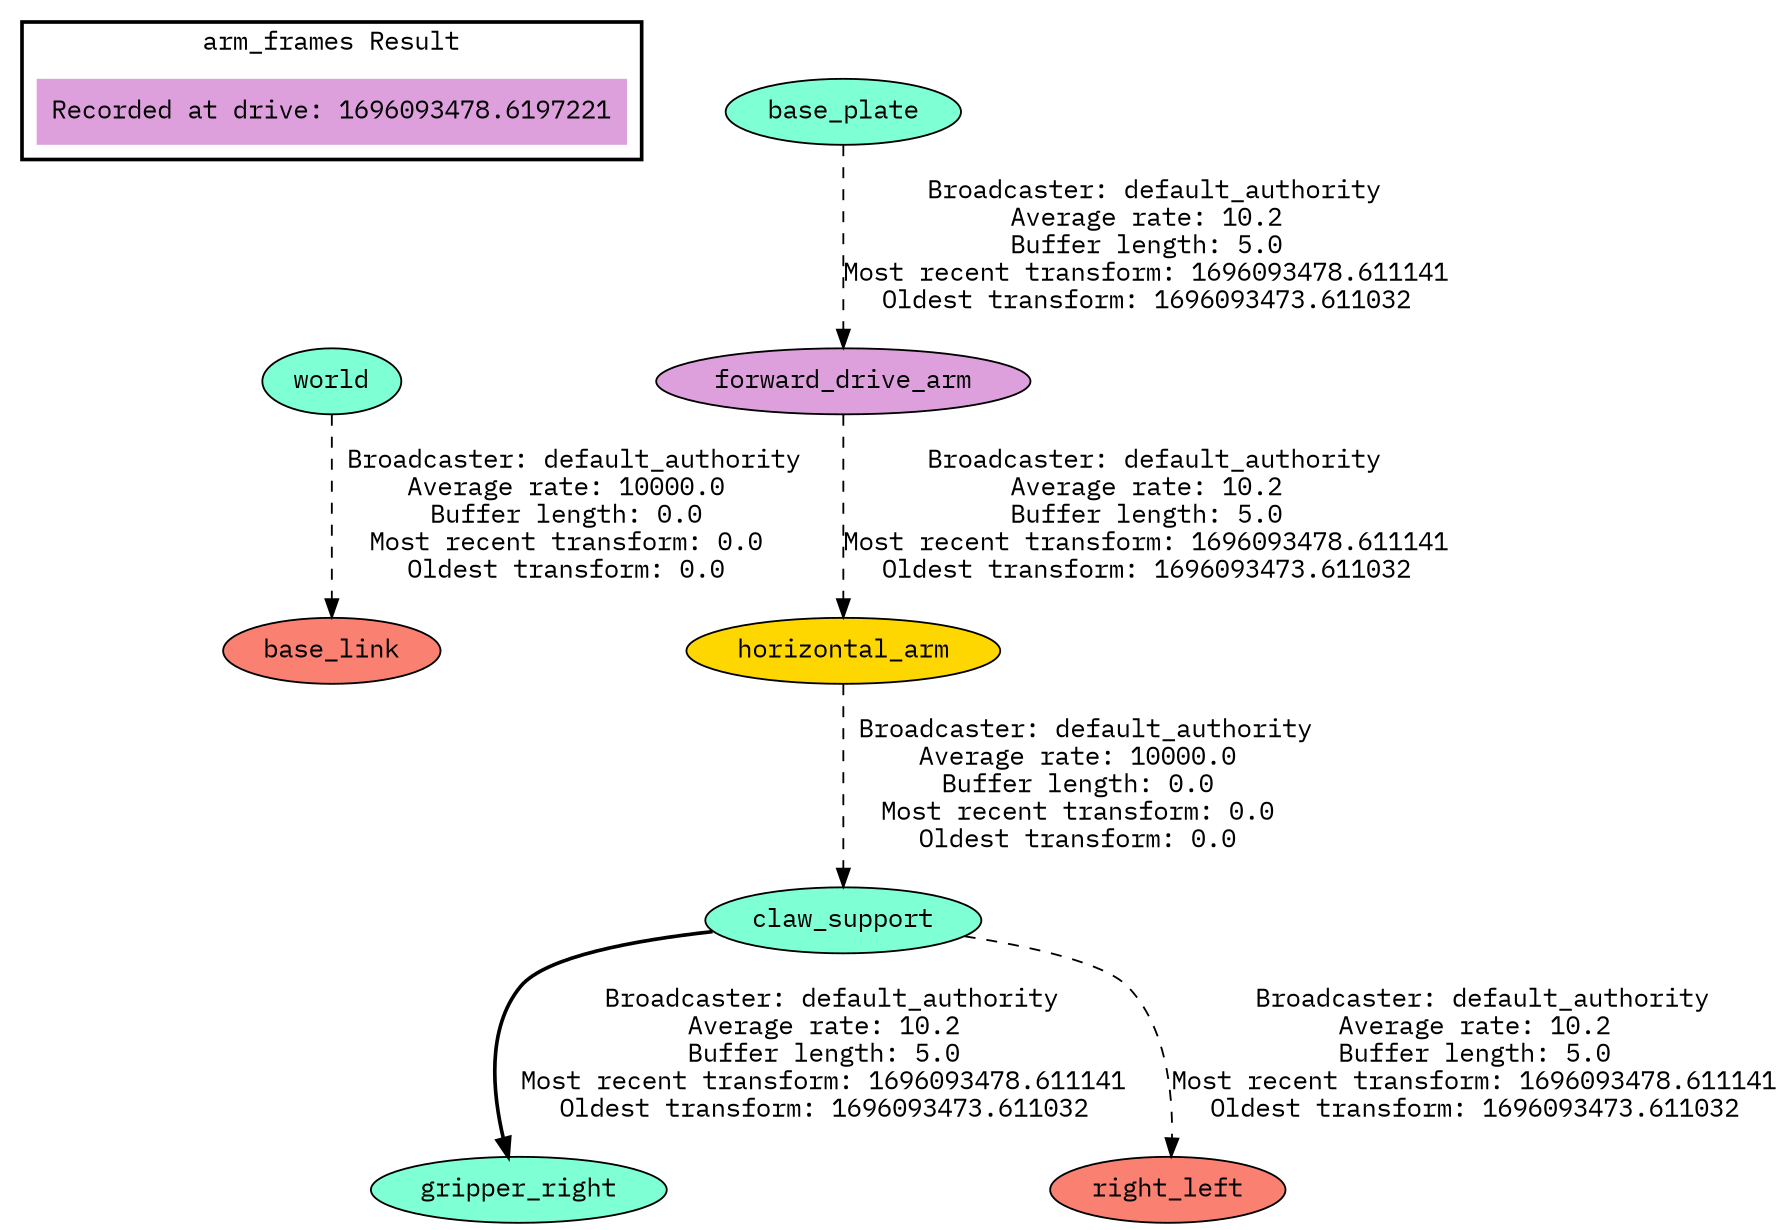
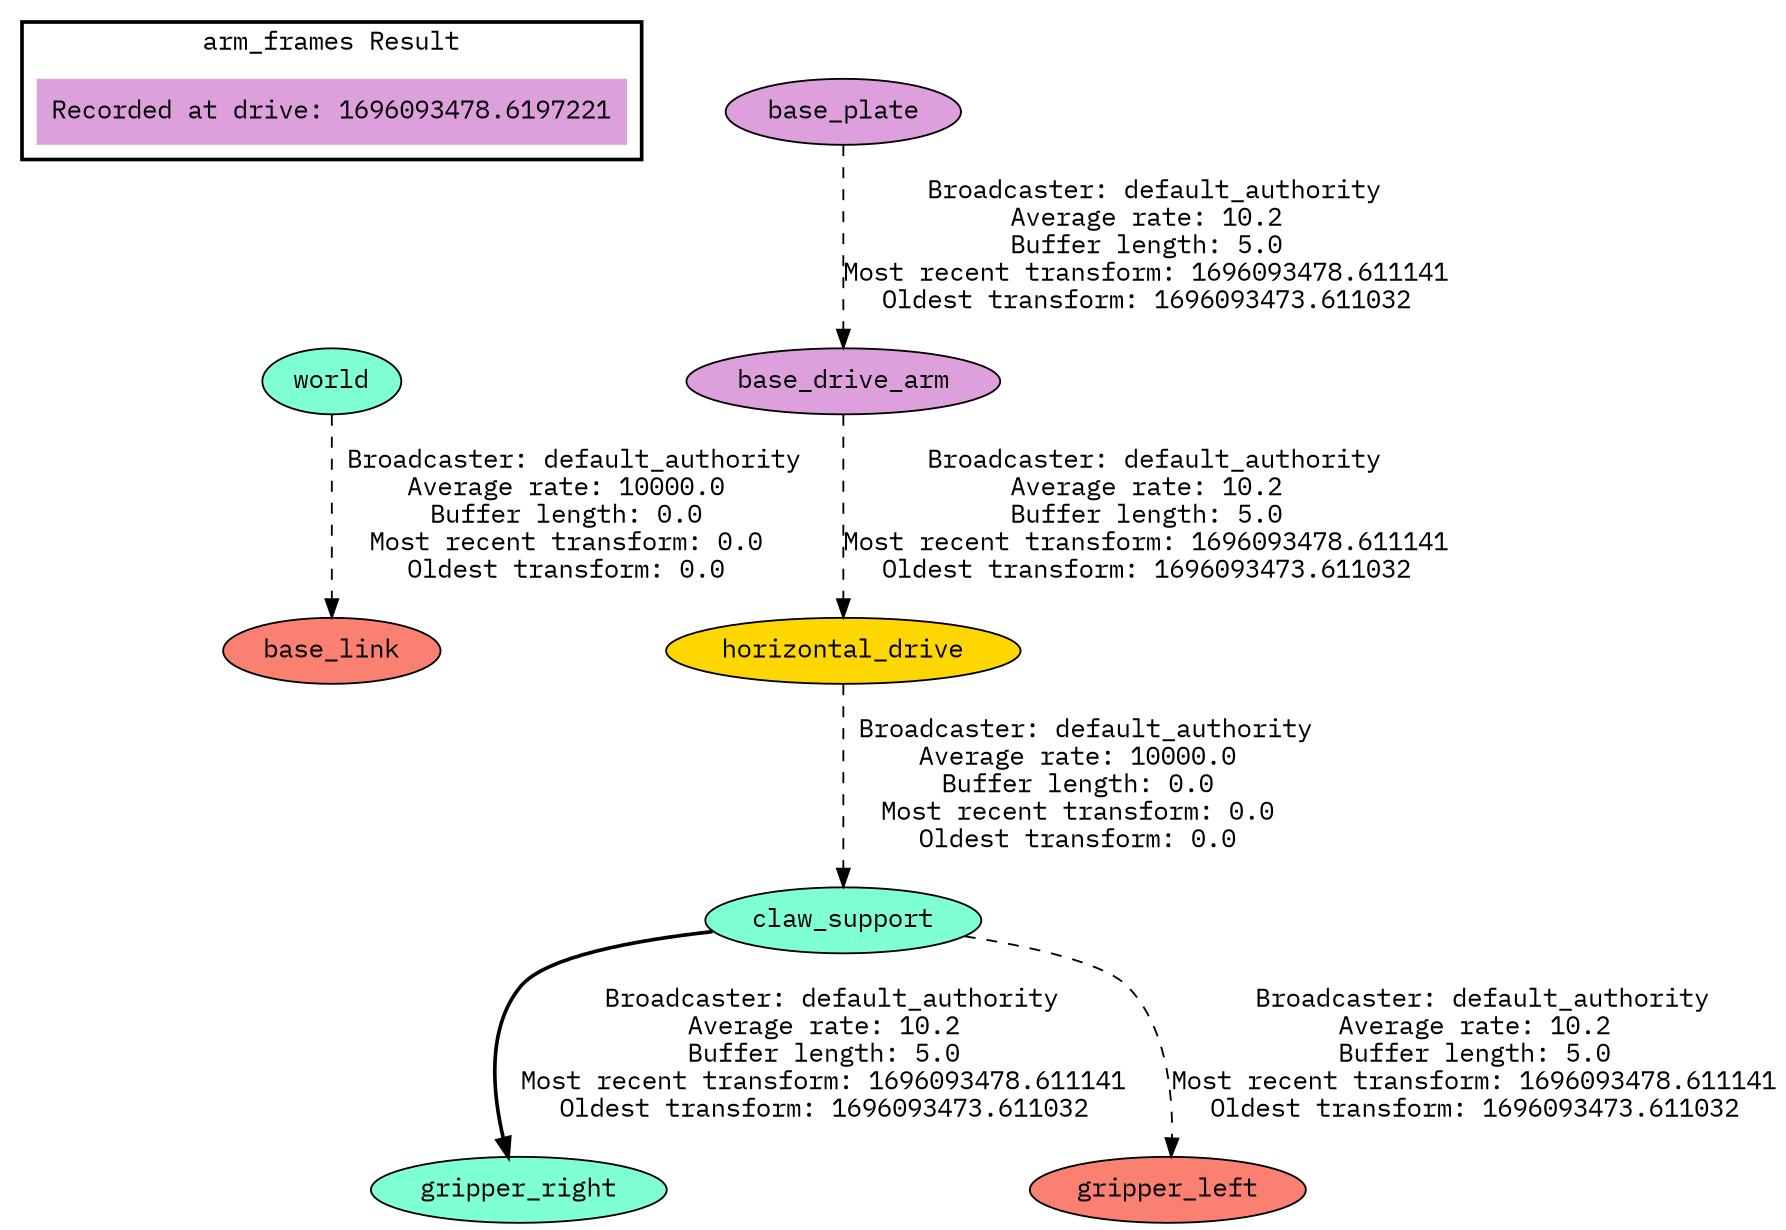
node "base_plate": fillcolor aquamarine -> plum
node "forward_drive_arm": label "forward_drive_arm" -> "base_drive_arm"
node "horizontal_arm": label "horizontal_arm" -> "horizontal_drive"
node "right_left": label "right_left" -> "gripper_left"
